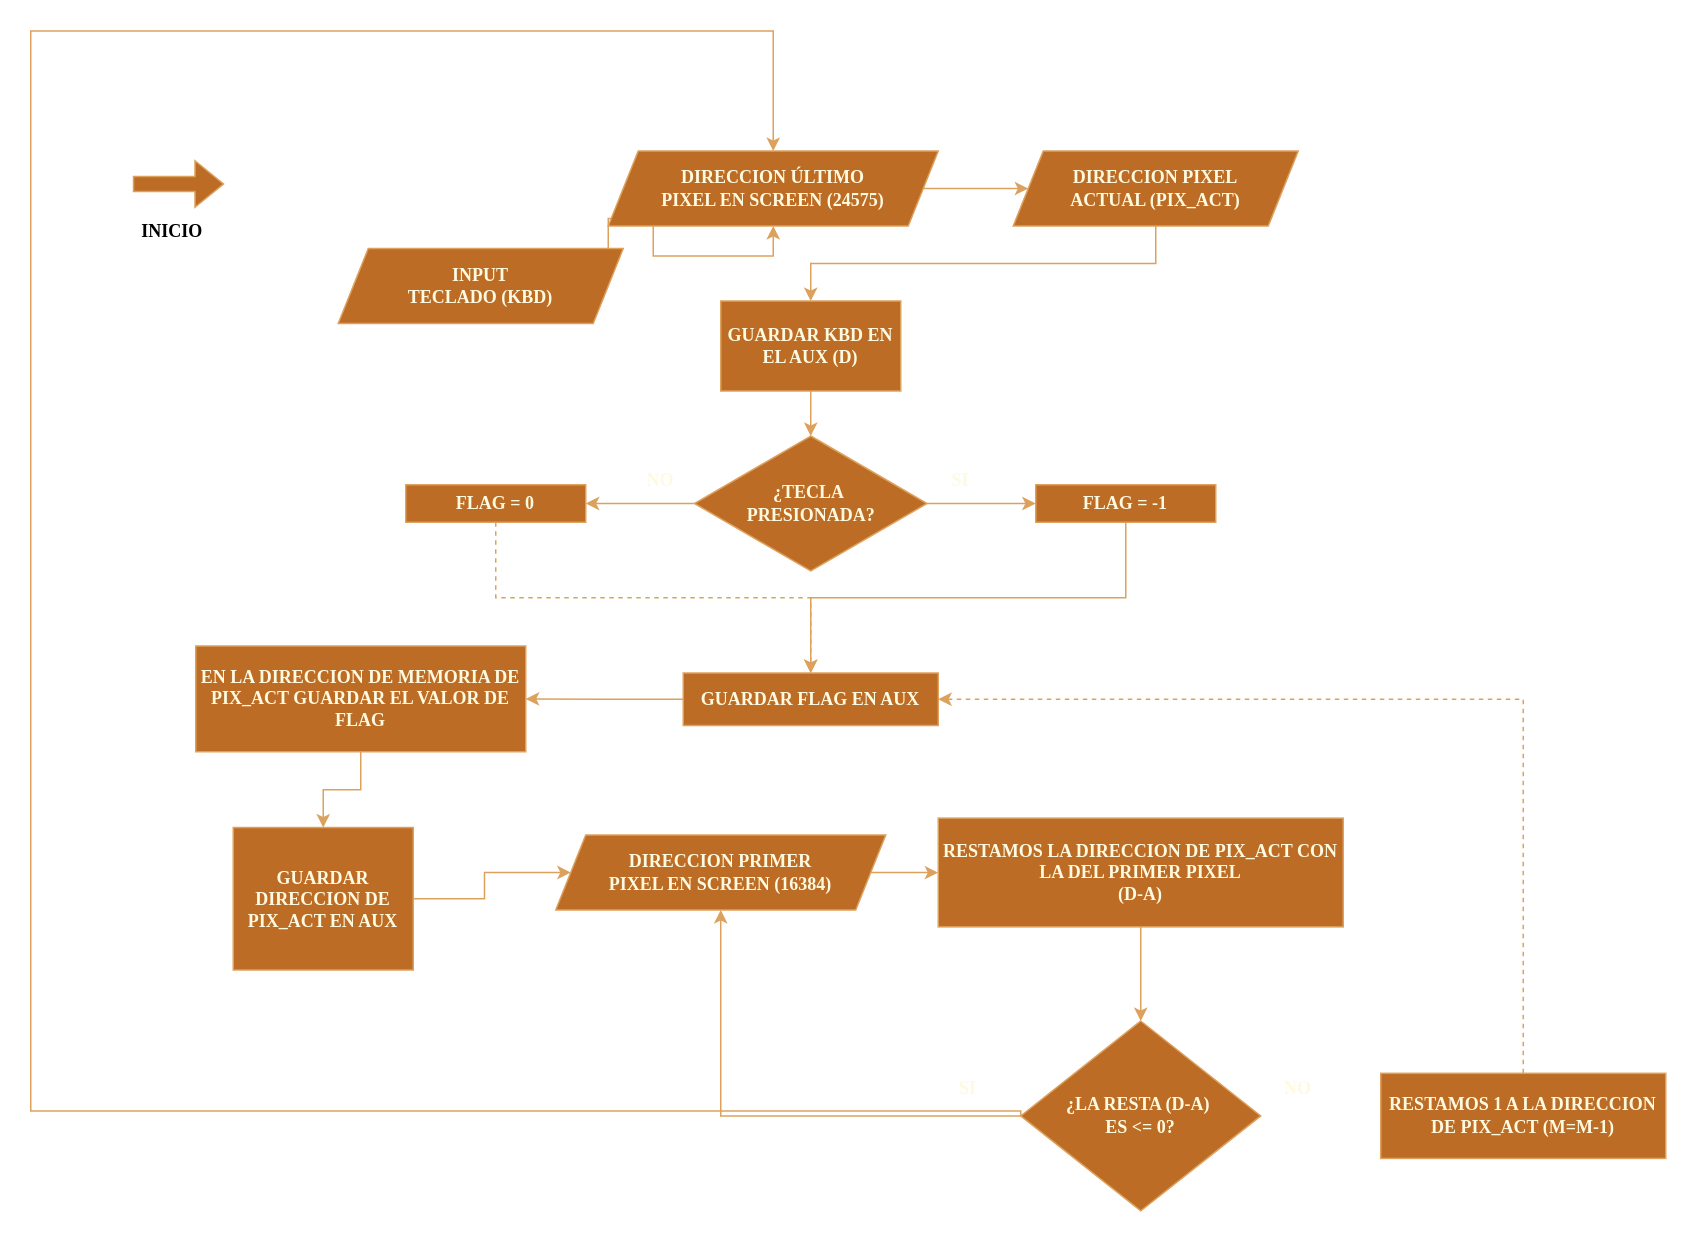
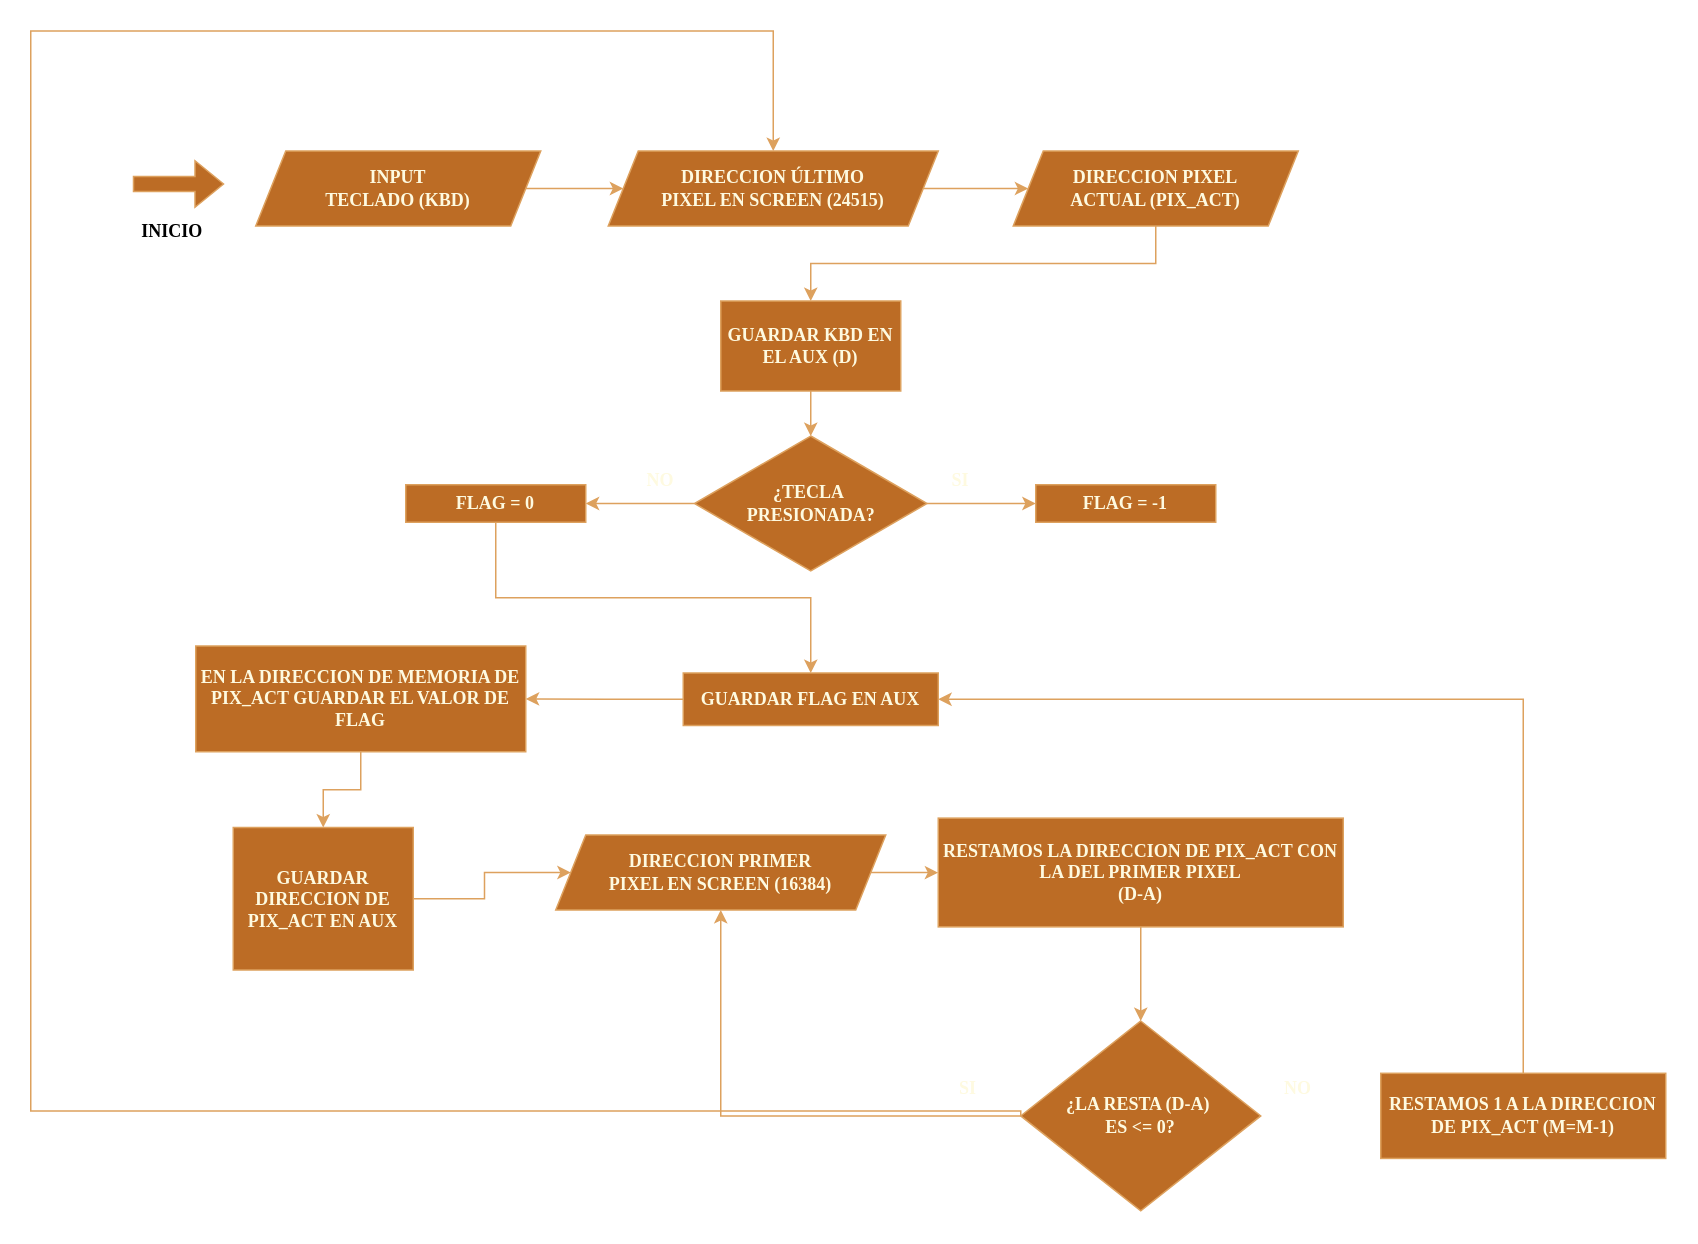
node "DIRECCION ÚLTIMO PIXEL EN SCREEN (24575)": label "DIRECCION ÚLTIMO PIXEL EN SCREEN (24575)" -> "DIRECCION ÚLTIMO PIXEL EN SCREEN (24515)"
node "INPUT TECLADO (KBD)": moved (481, 286) -> (398, 188)
edge "FLAG = 0" -> "GUARDAR FLAG EN AUX": style dashed -> solid
edge "FLAG = -1" -> "GUARDAR FLAG EN AUX": removed
edge "RESTAMOS 1 A LA DIRECCION DE PIX_ACT (M=M-1)" -> "GUARDAR FLAG EN AUX": style dashed -> solid
